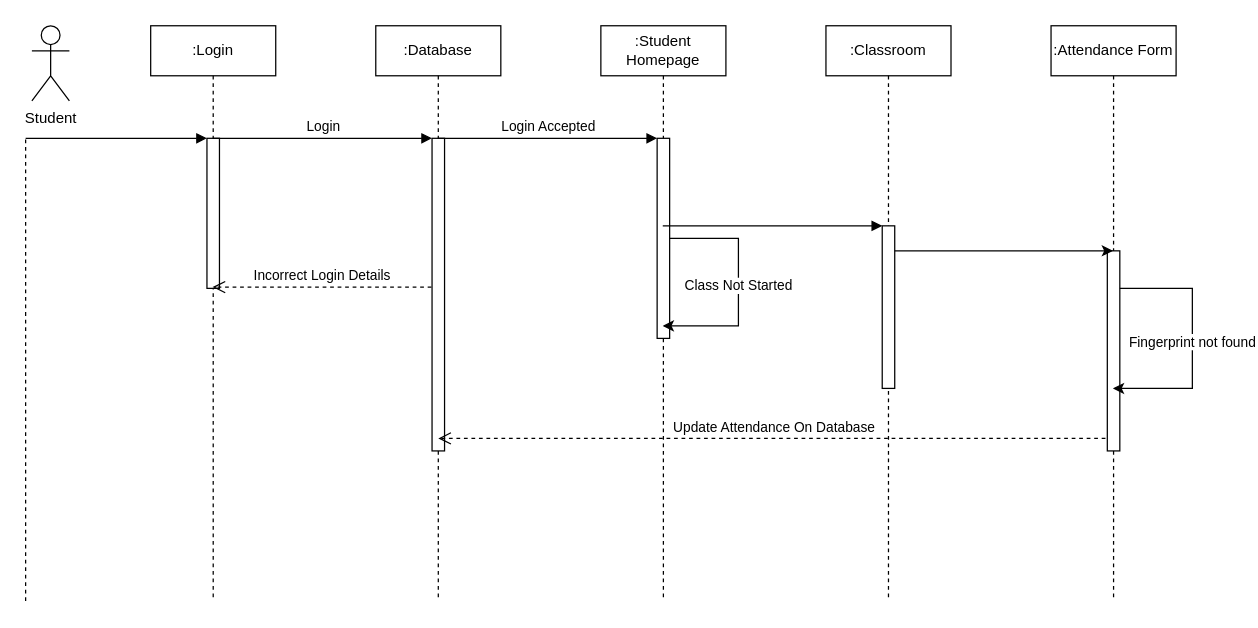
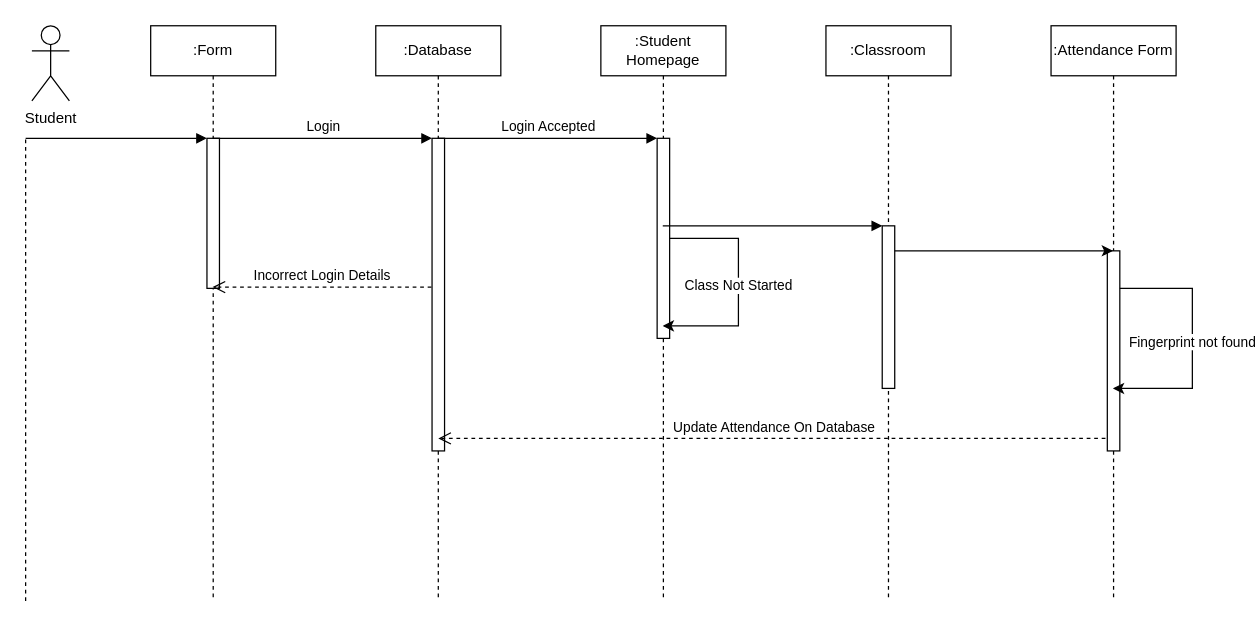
node ":Login": label ":Login" -> ":Form"
